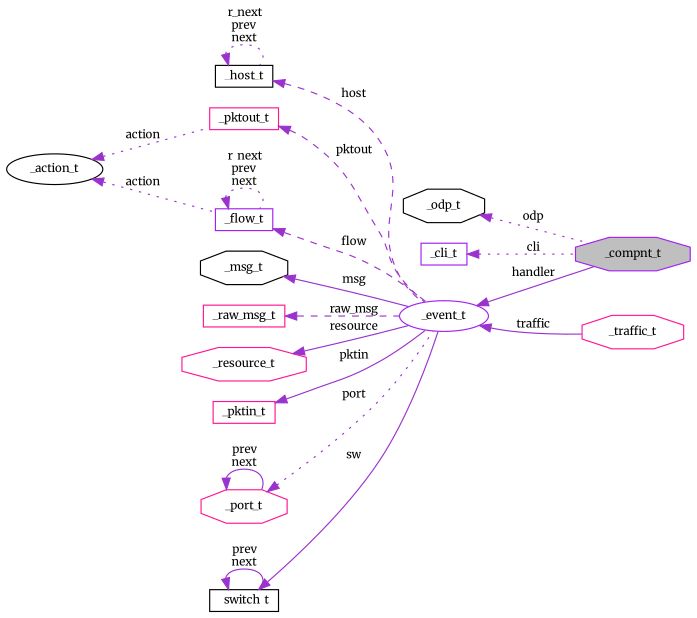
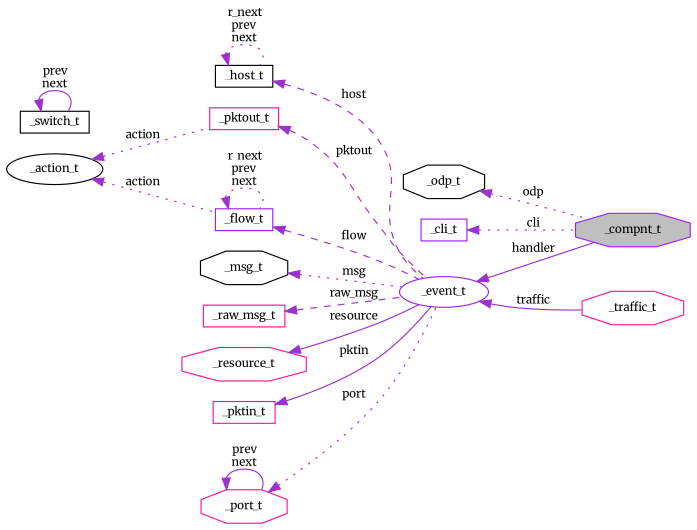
edge "_event_t" -> "_msg_t": style solid -> dotted
edge "_event_t" -> "_switch_t": removed, label "sw"
